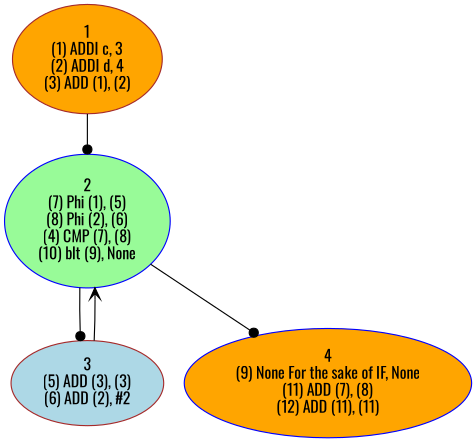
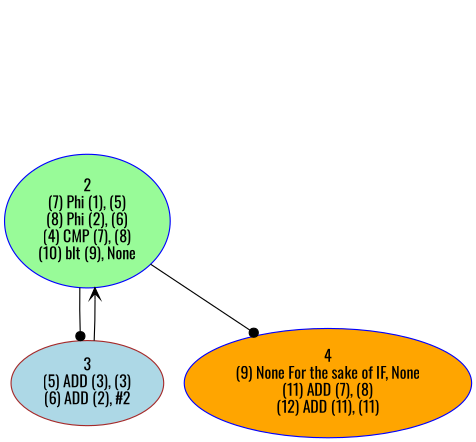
node "1 (1) ADDI c, 3 (2) ADDI d, 4 (3) ADD (1), (2)": removed
